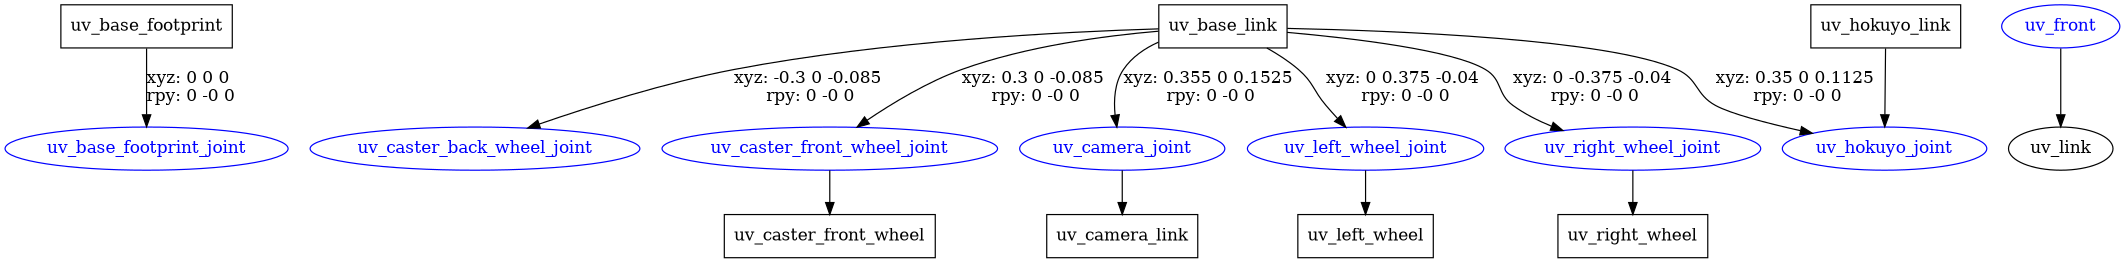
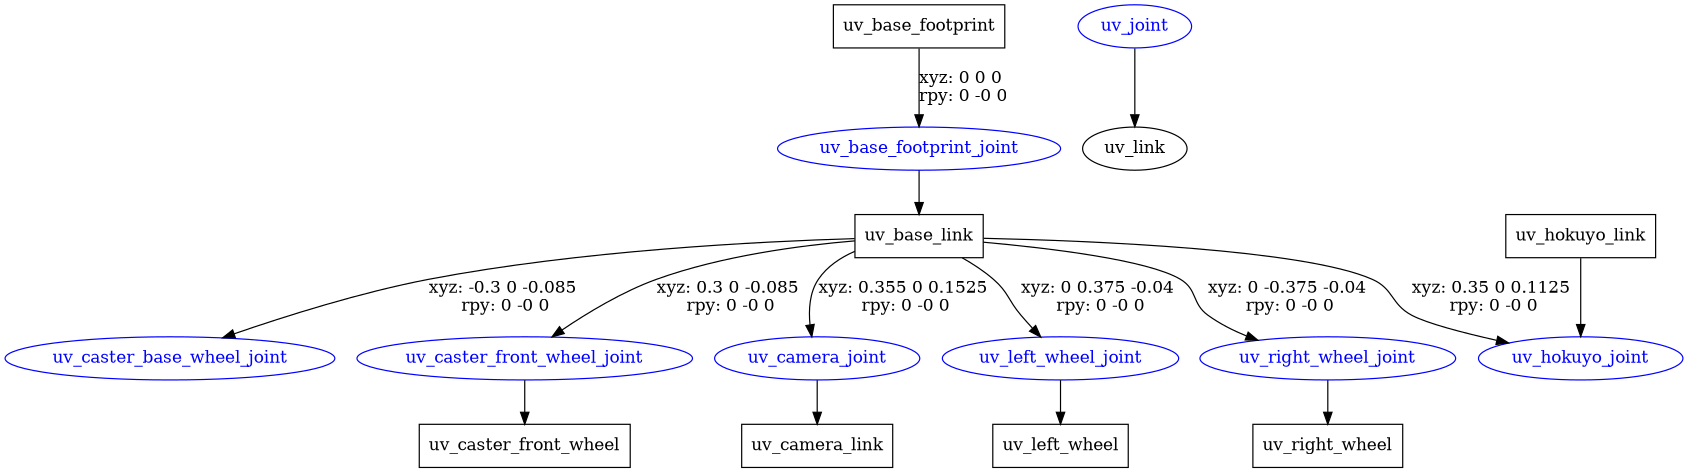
node "uv_front": label "uv_front" -> "uv_joint"
node "uv_caster_back_wheel_joint": label "uv_caster_back_wheel_joint" -> "uv_caster_base_wheel_joint"
edge "uv_base_footprint_joint" -> "uv_base_link": added
